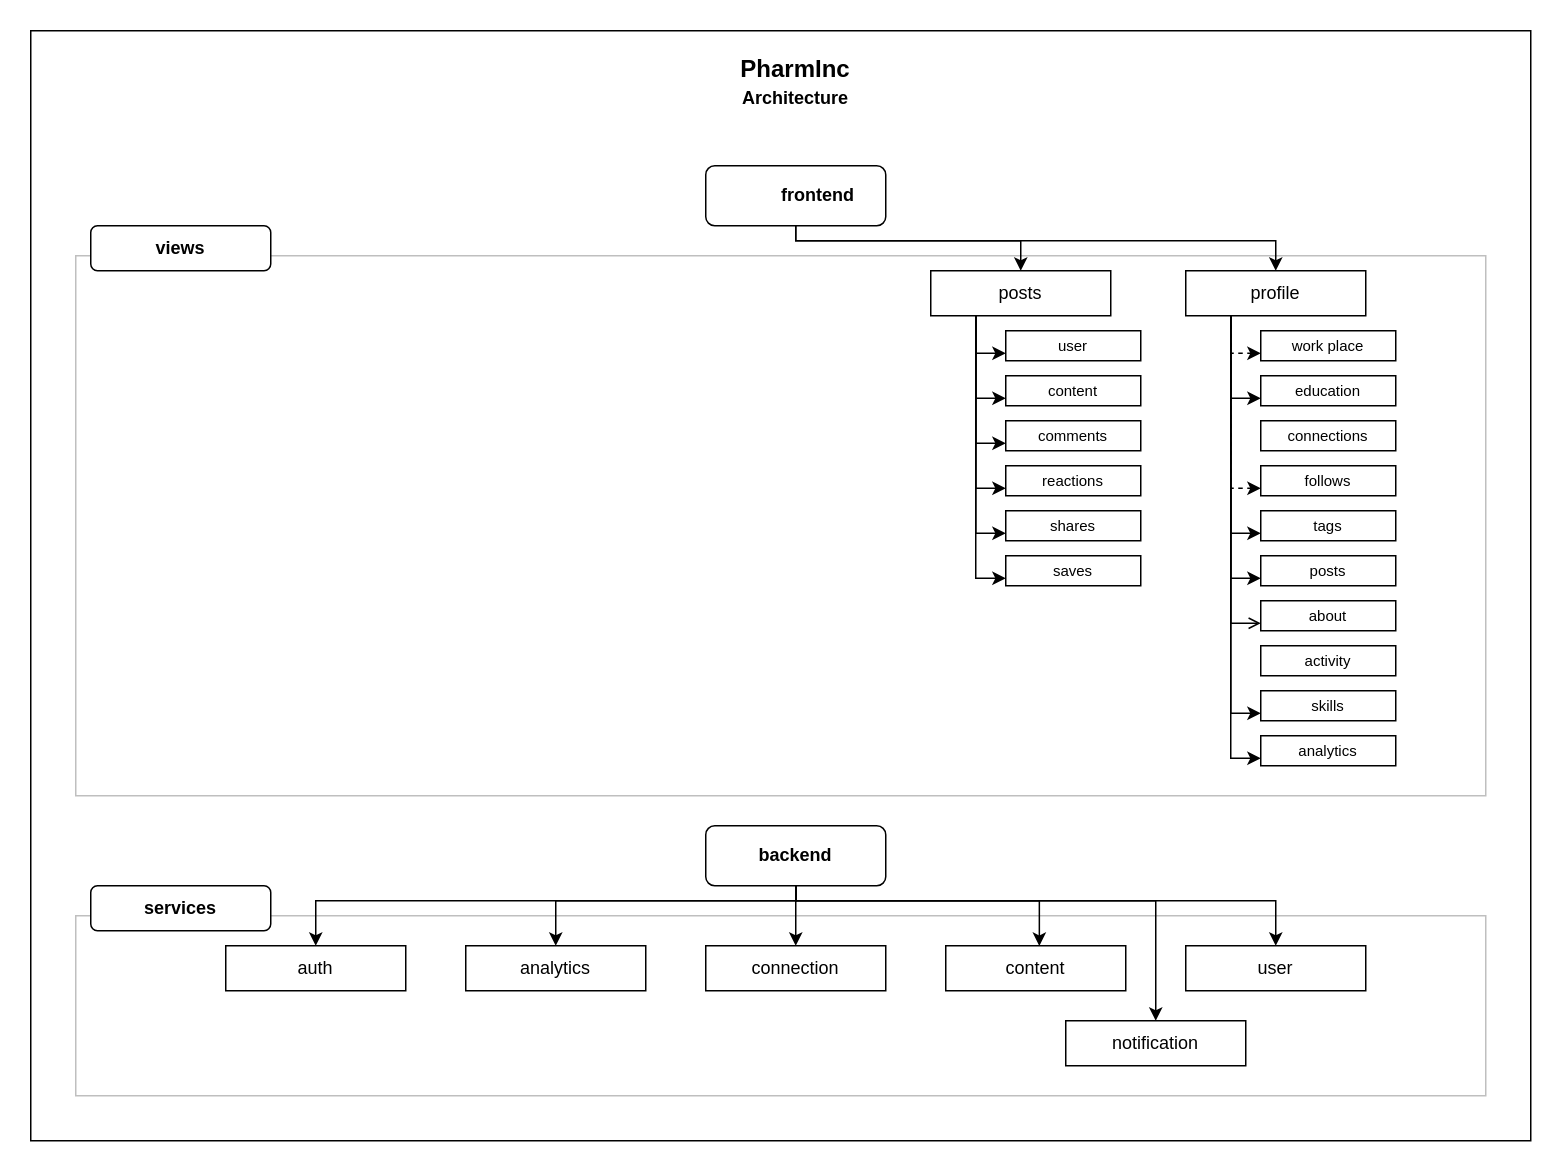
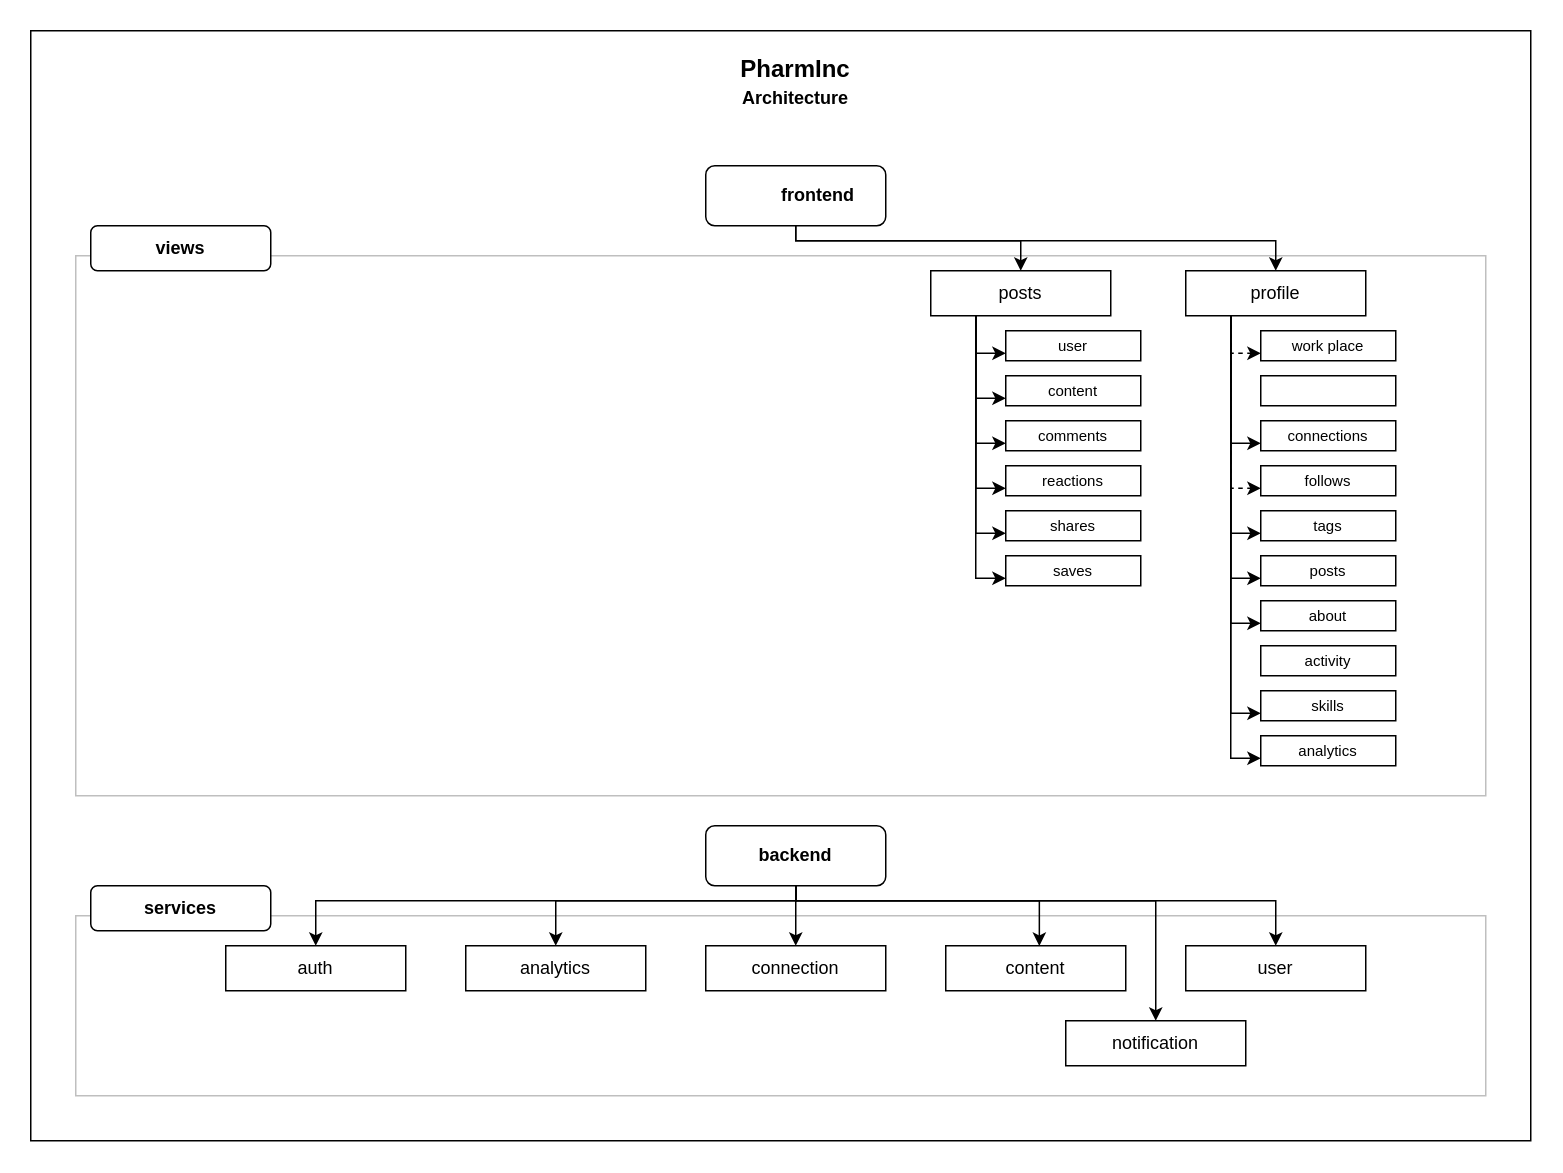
node "education": removed
edge "profile" -> "education": removed
edge "profile" -> "connections": added
edge "profile" -> "about": arrowhead open -> classic
